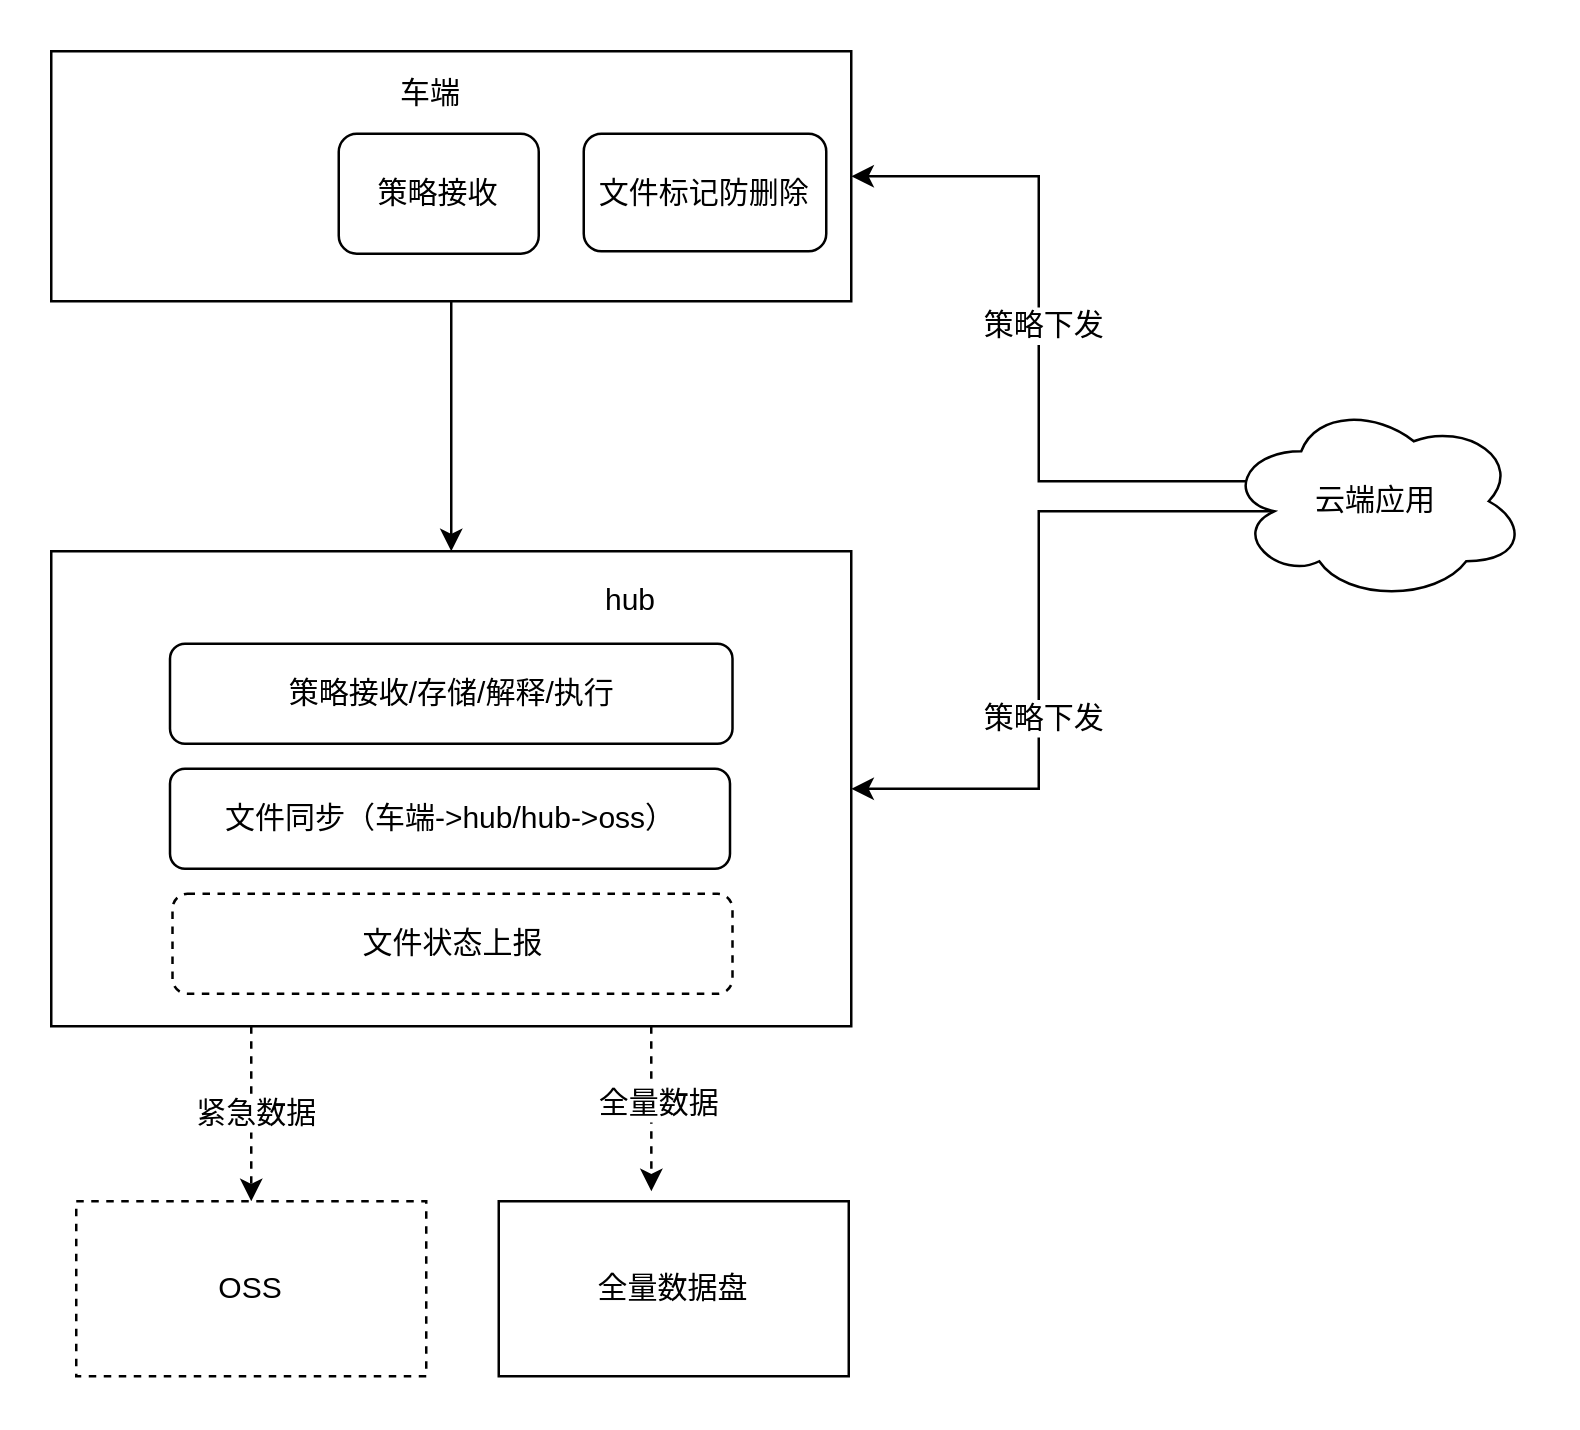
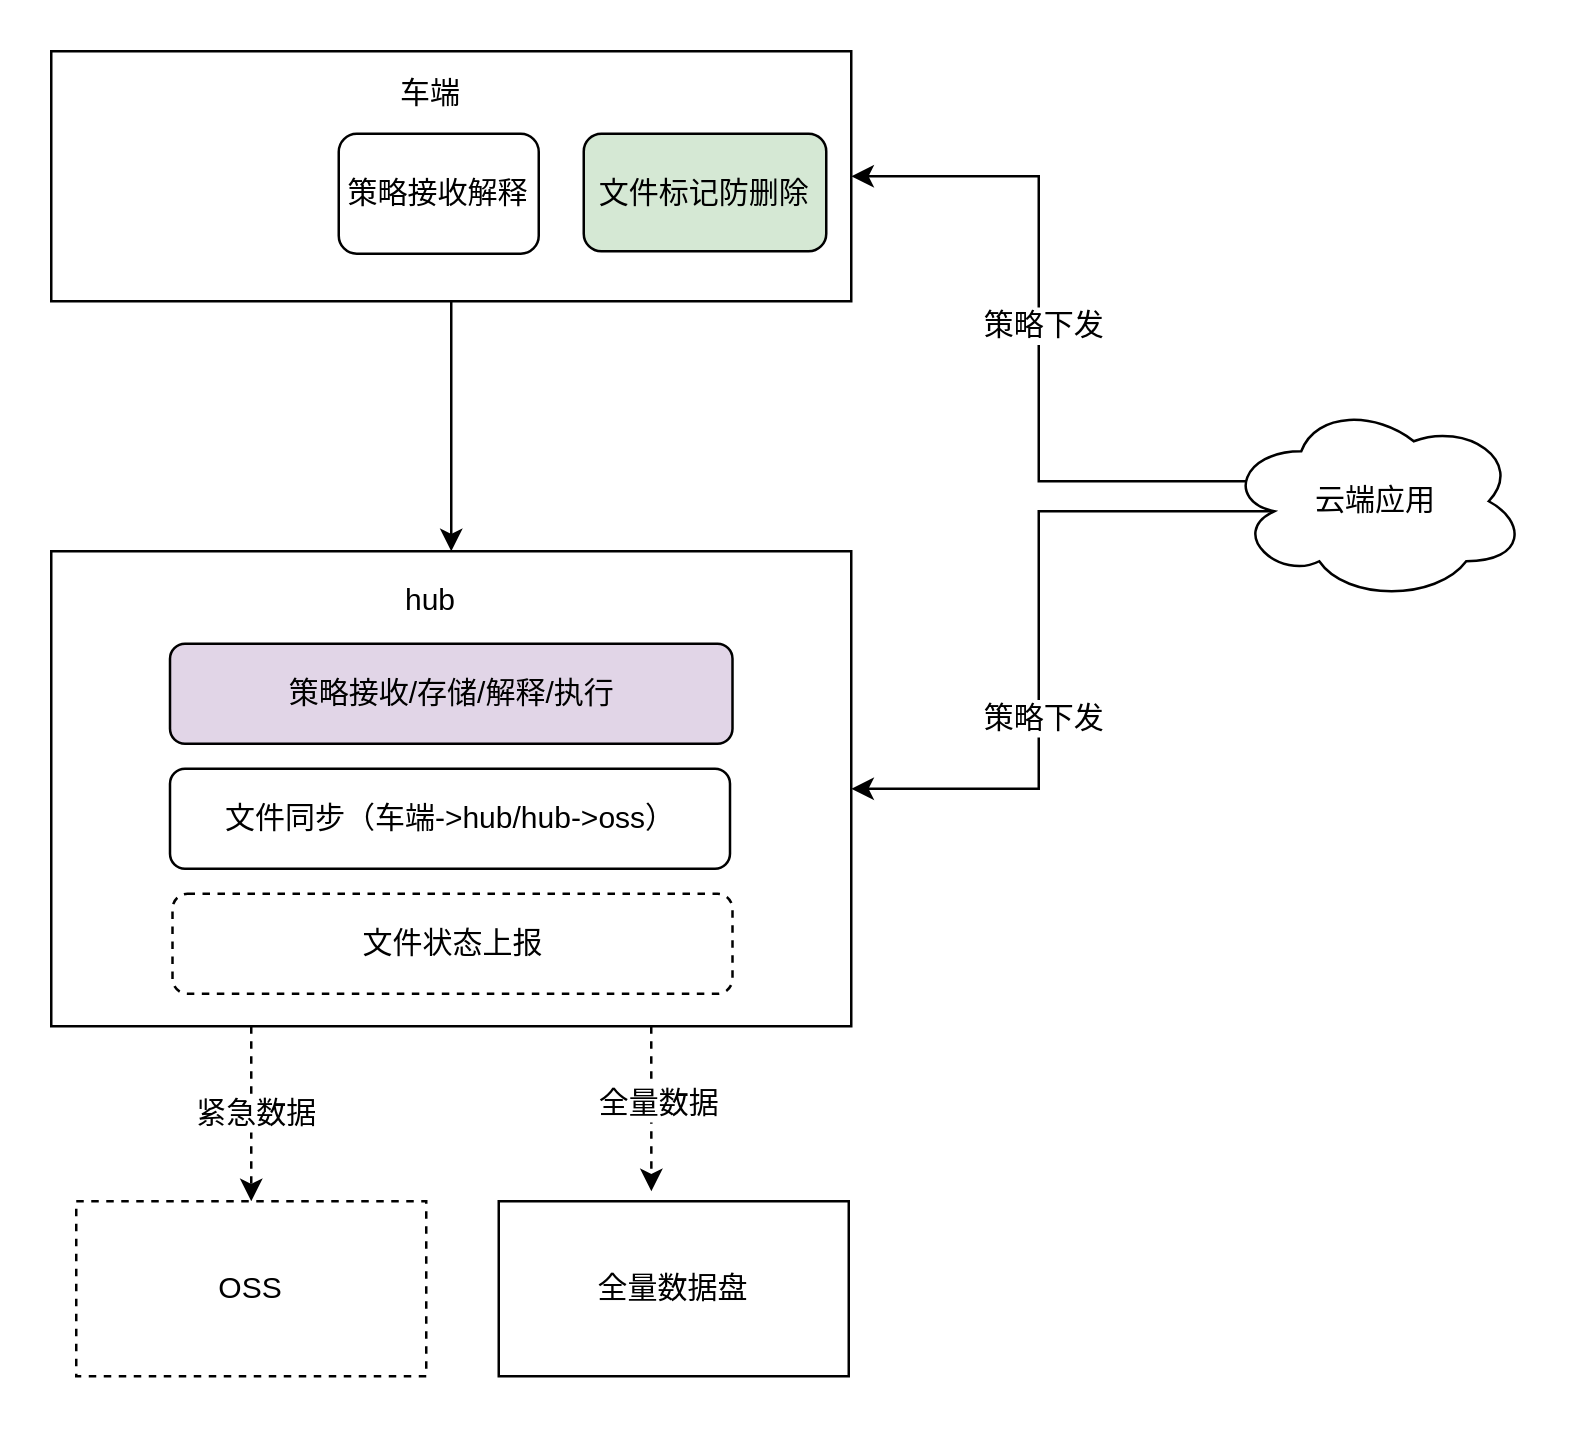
node "文件标记防删除": fillcolor #ffffff -> #d5e8d4
node "策略接收": label "策略接收" -> "策略接收解释"
node "hub": moved (631, 601) -> (431, 601)
node "策略接收/存储/解释/执行": fillcolor #ffffff -> #e1d5e7
